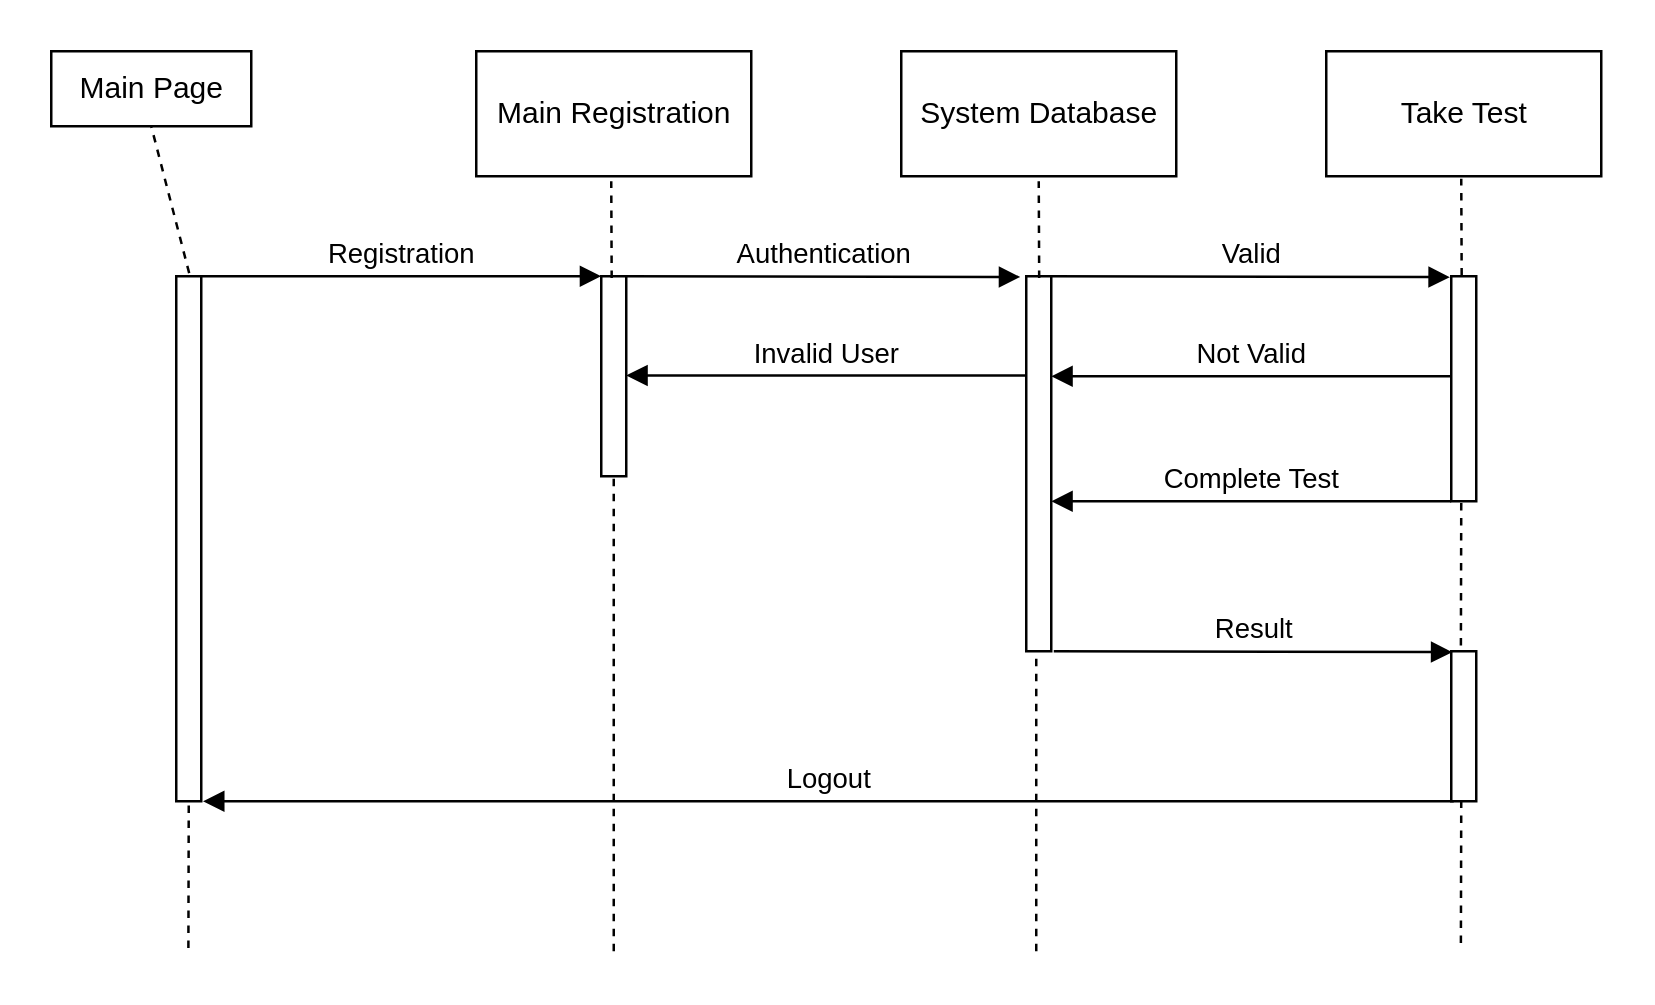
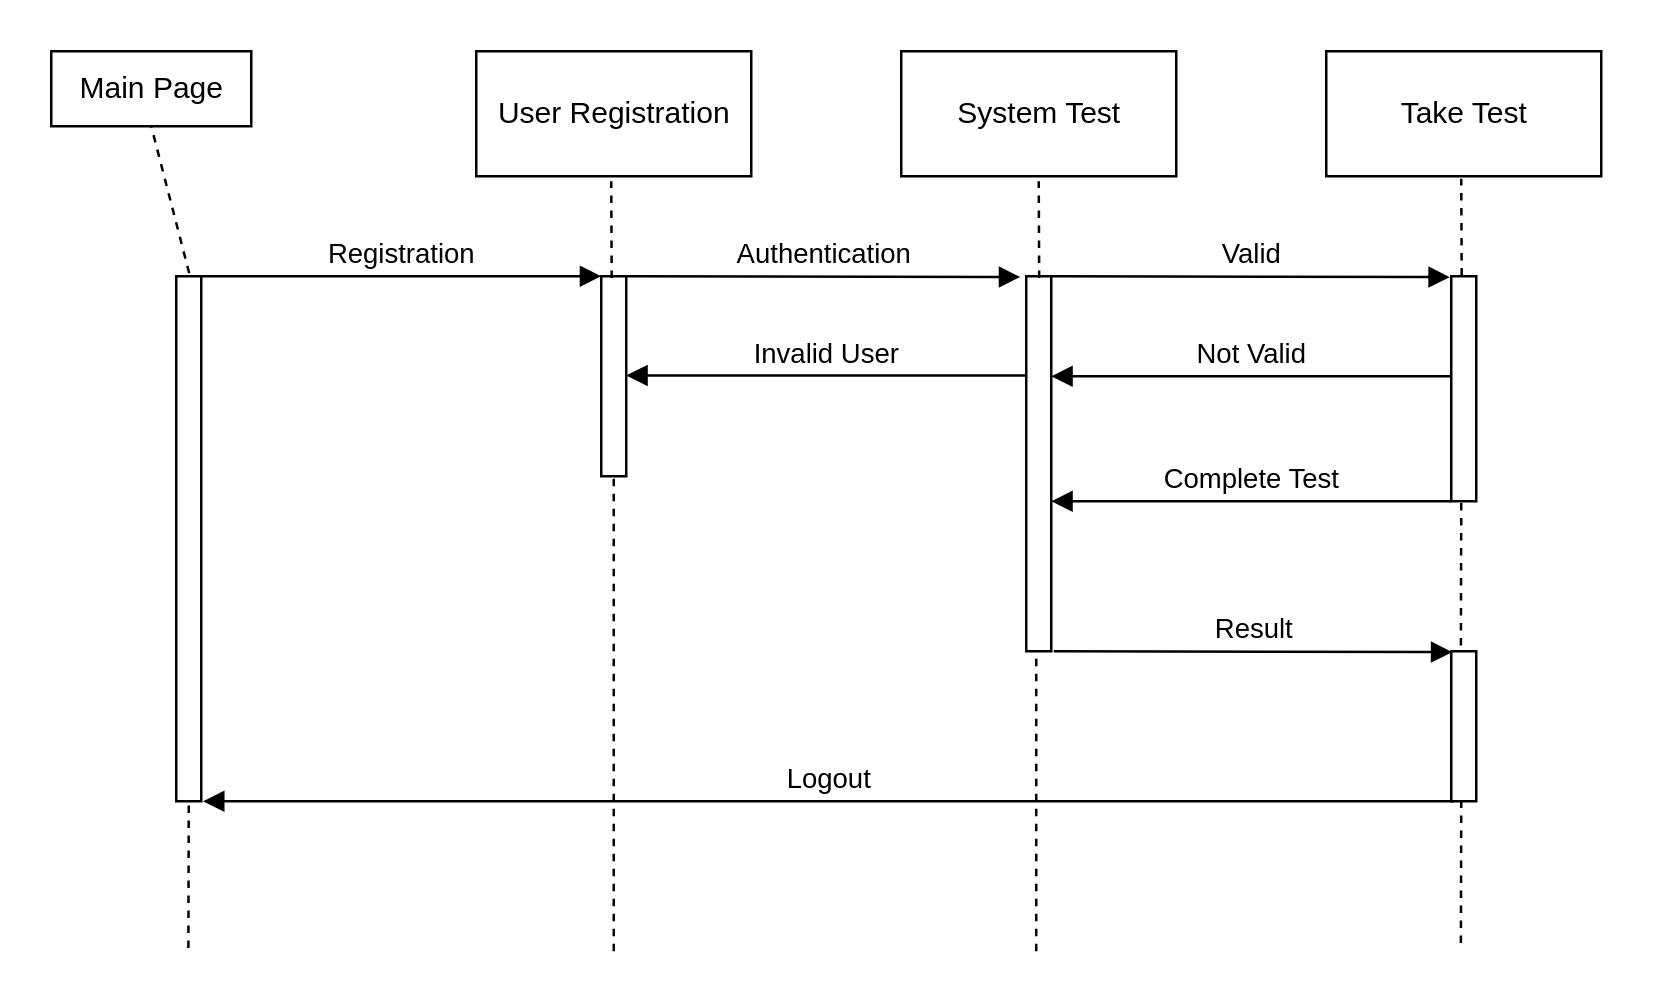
node "Main Registration": label "Main Registration" -> "User Registration"
node "System Database": label "System Database" -> "System Test"
